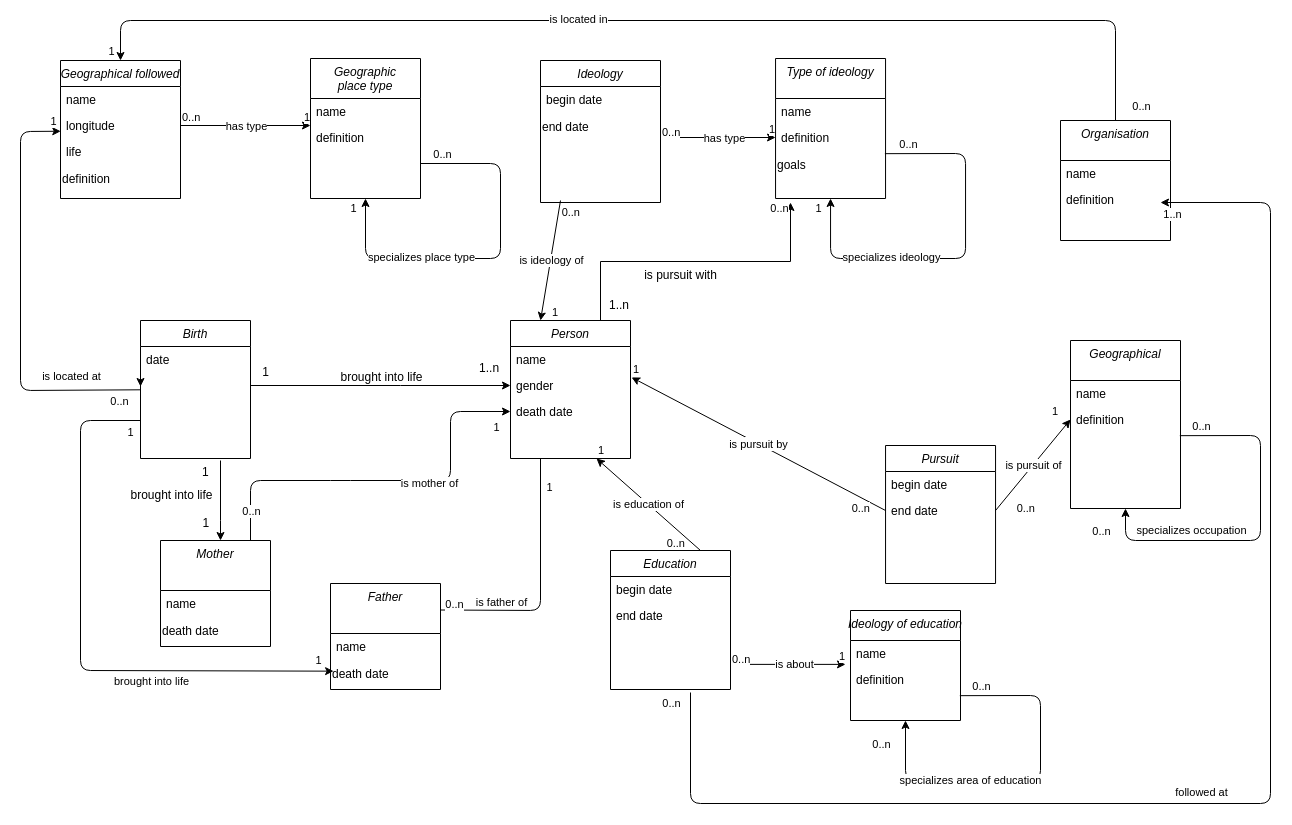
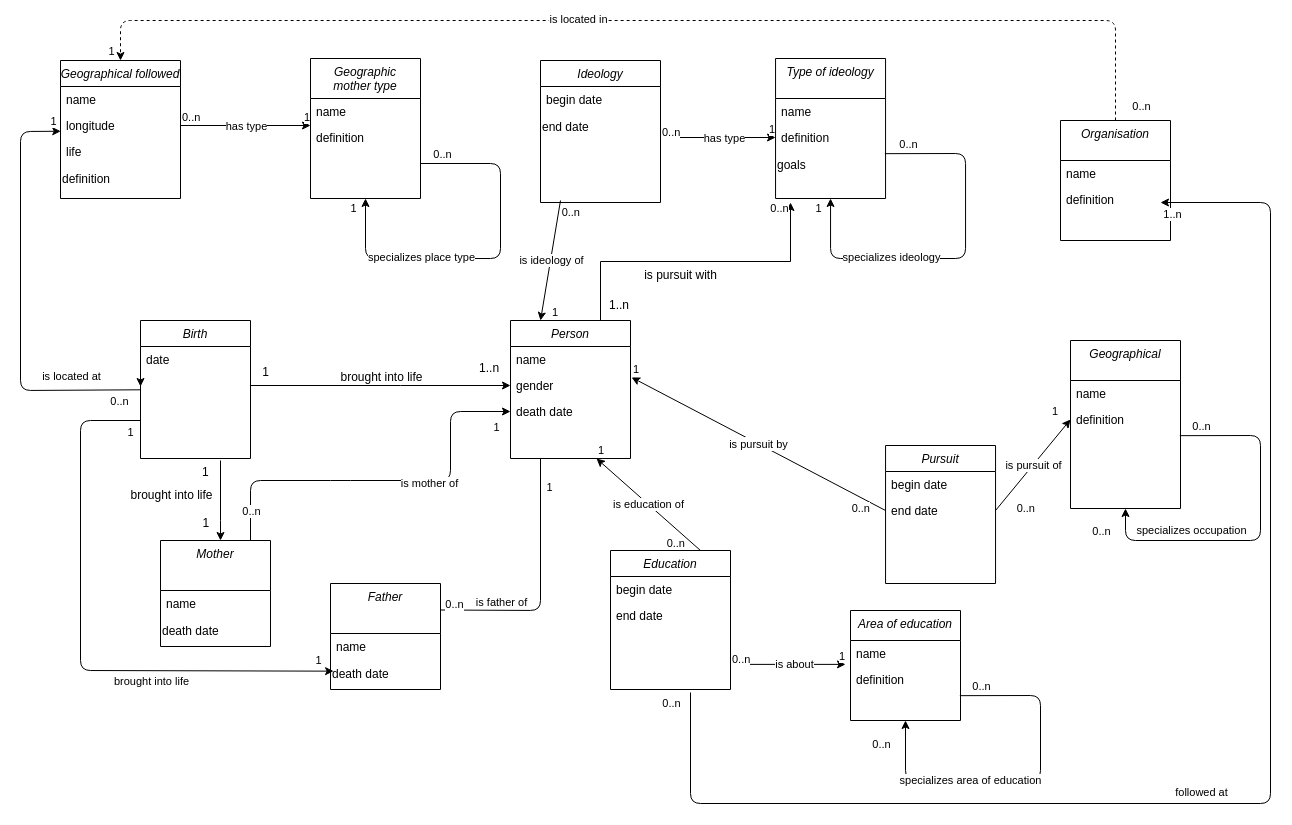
edge "Organisation" -> "Geographical followed": style solid -> dashed
node "Geographic place type": label "Geographic place type" -> "Geographic mother type"
node "Ideology of education": label "Ideology of education" -> "Area of education"
